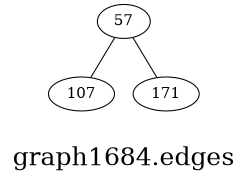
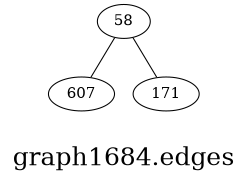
node "57": label "57" -> "58"
node "107": label "107" -> "607"
